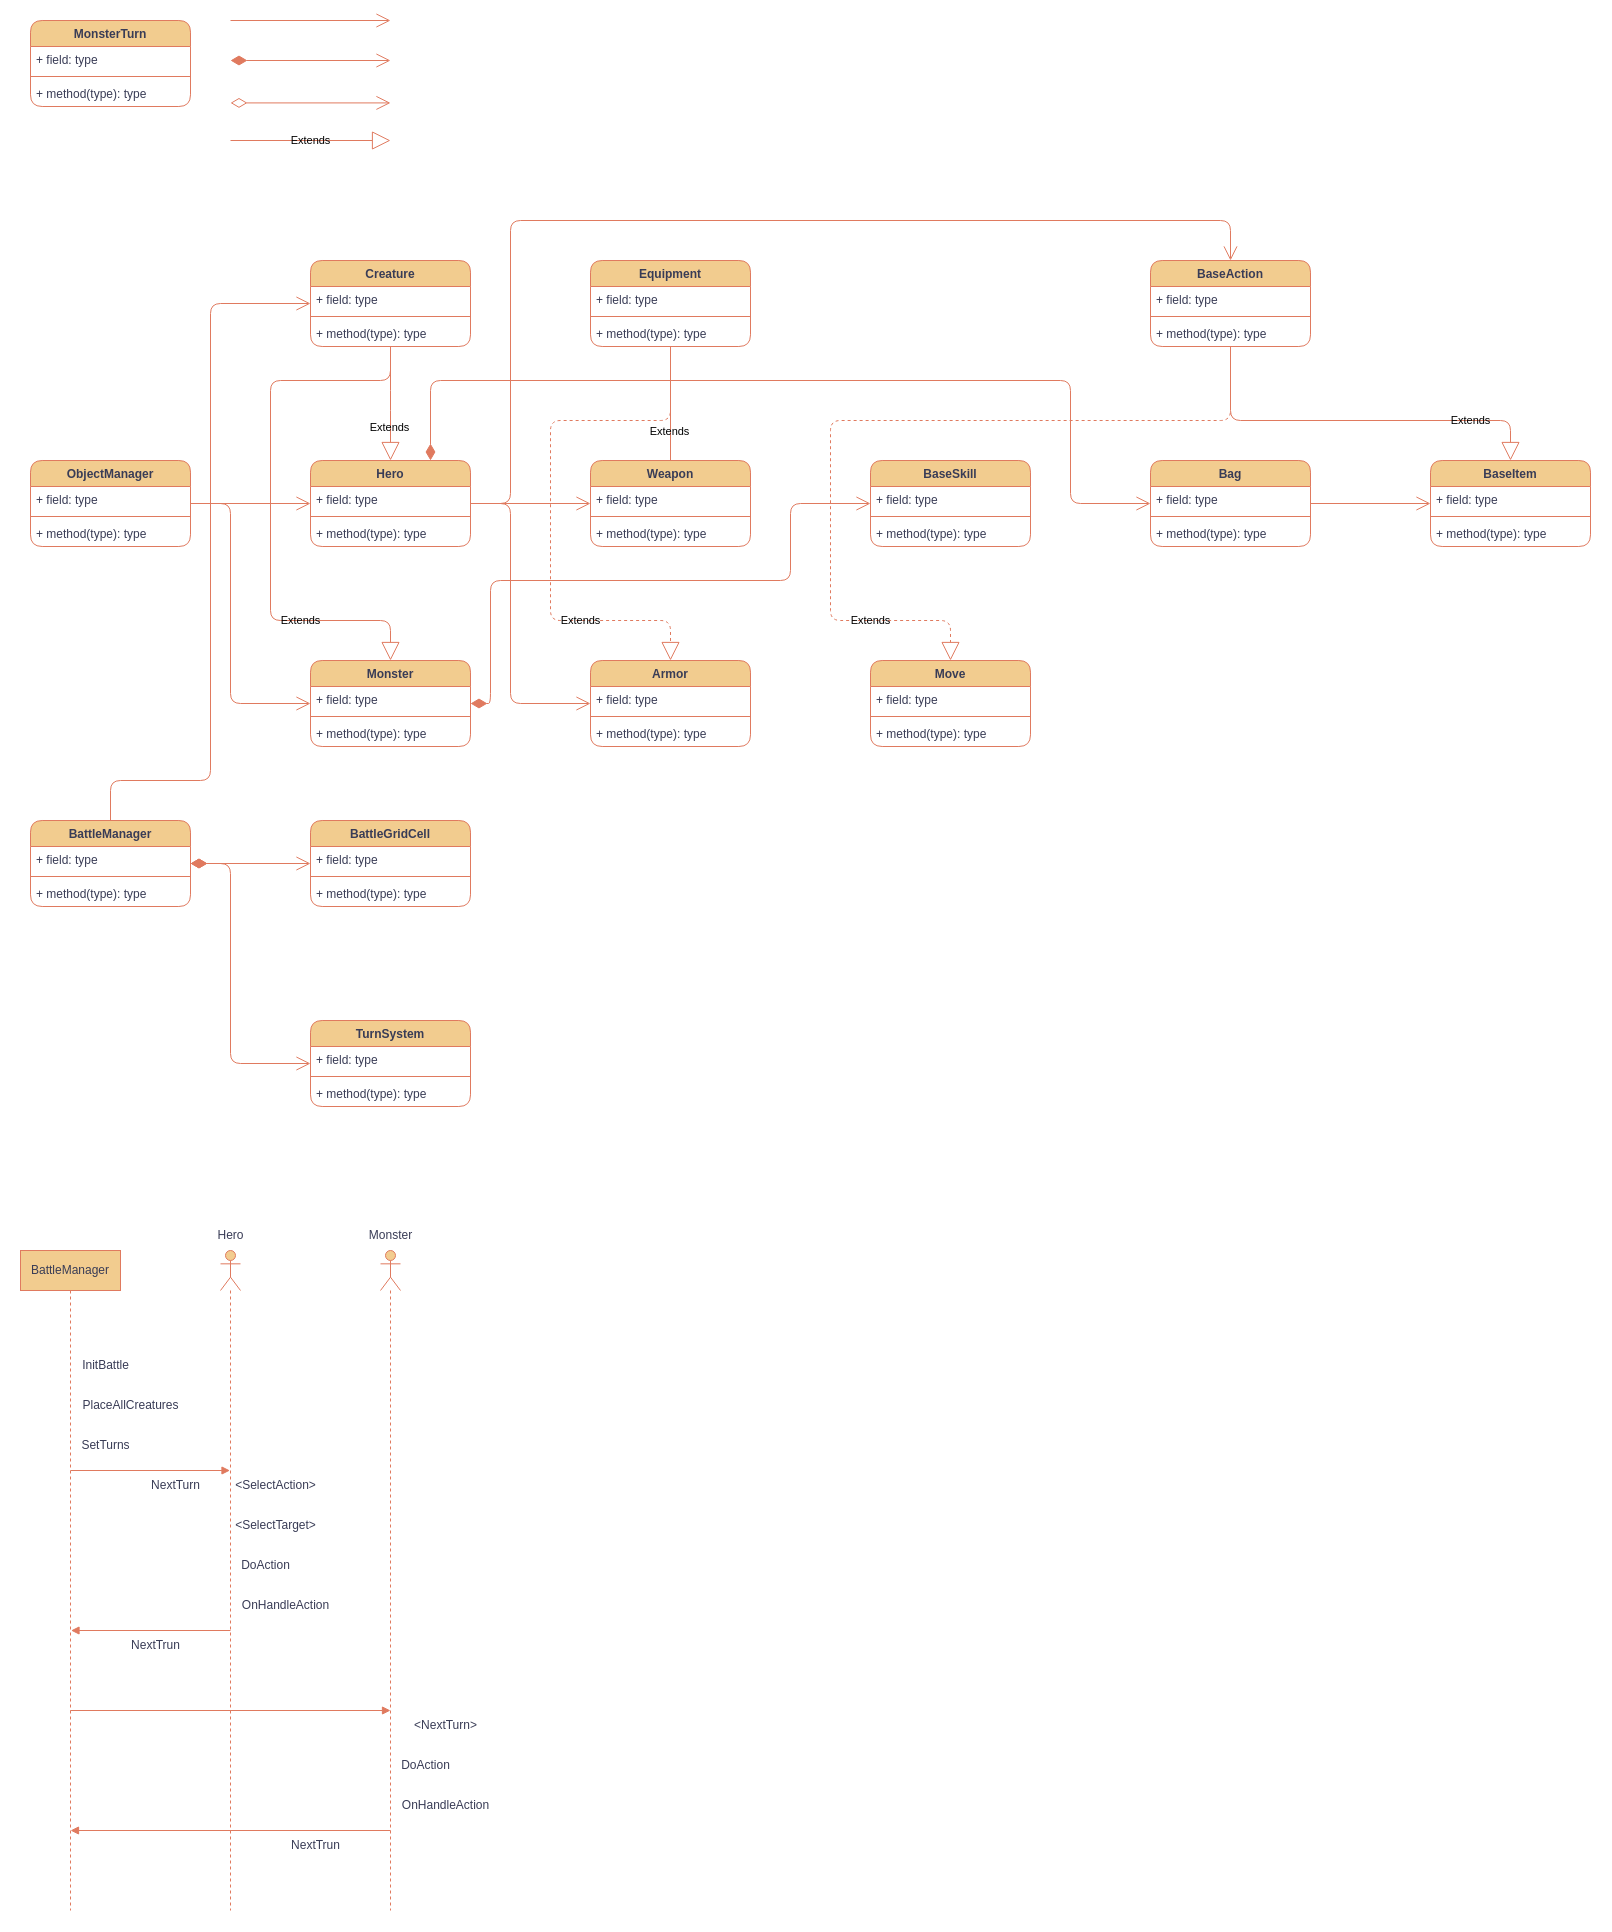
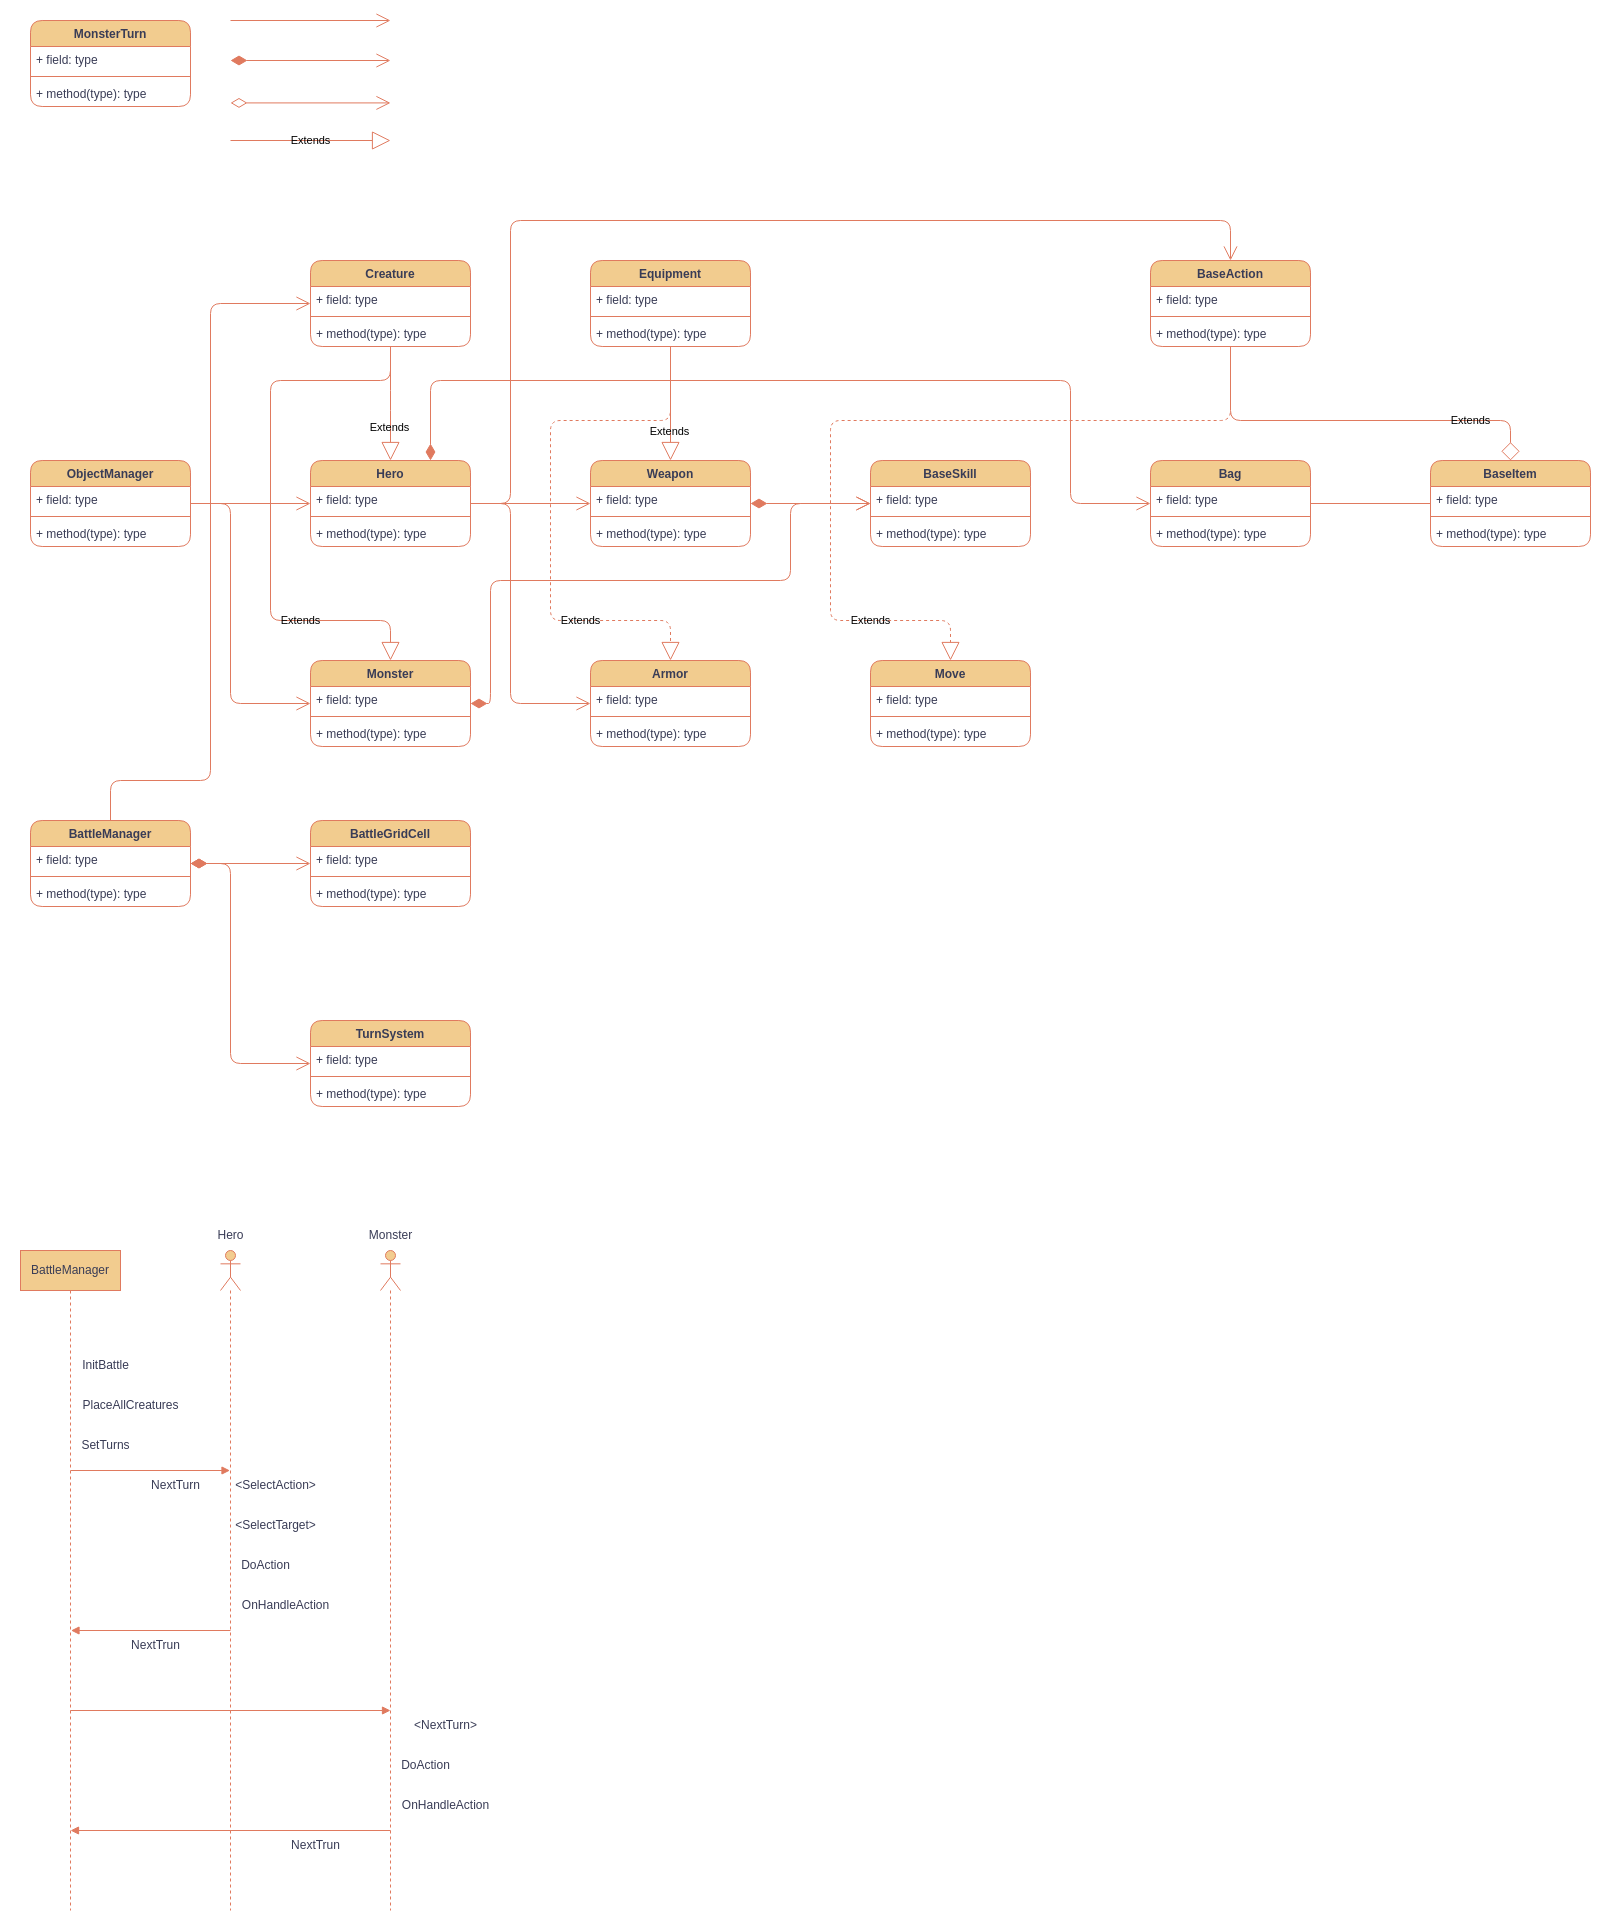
edge "BaseAction" -> "BaseItem": arrowhead block -> diamond
edge "Equipment" -- "Weapon": arrowhead none -> block
edge "Weapon" -- "BaseSkill": added
edge "Bag" -> "BaseItem": arrowhead open -> none
